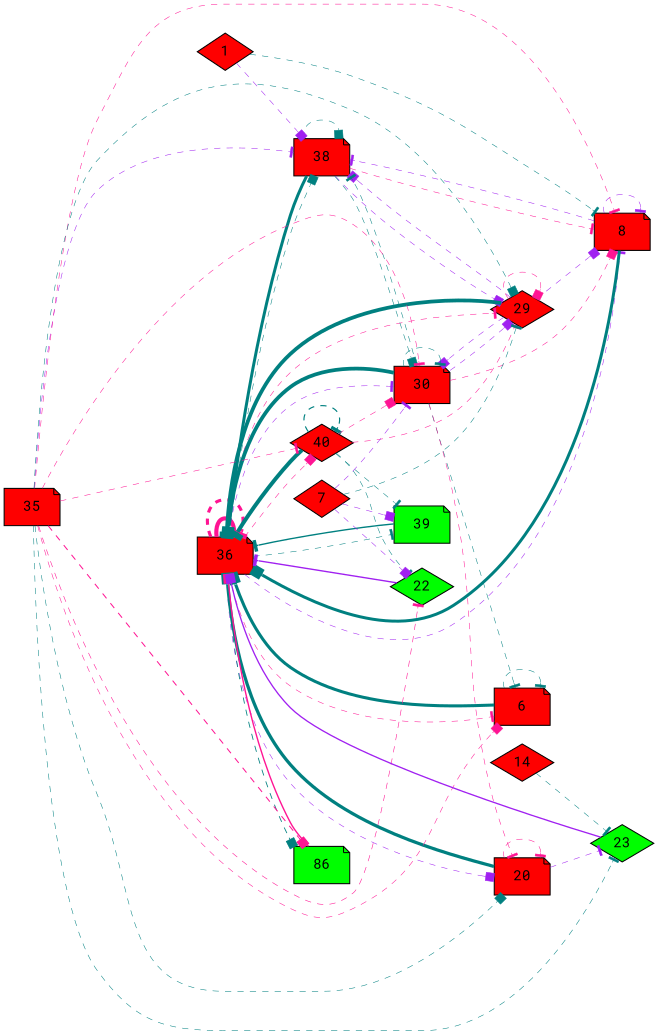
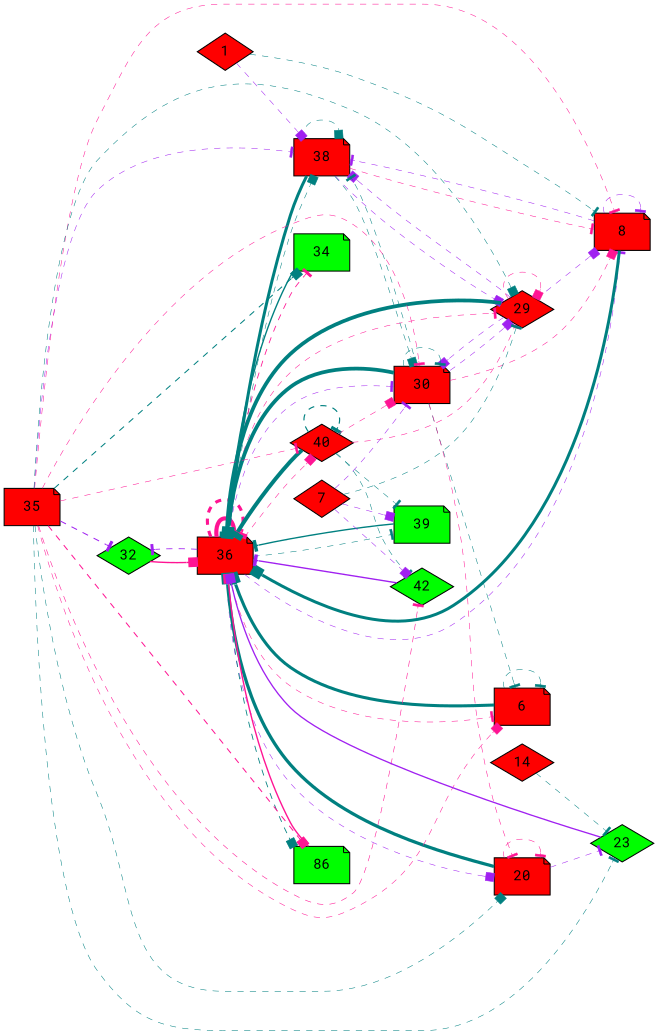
node "34": added
node "32": added
node "22": label "22" -> "42"
